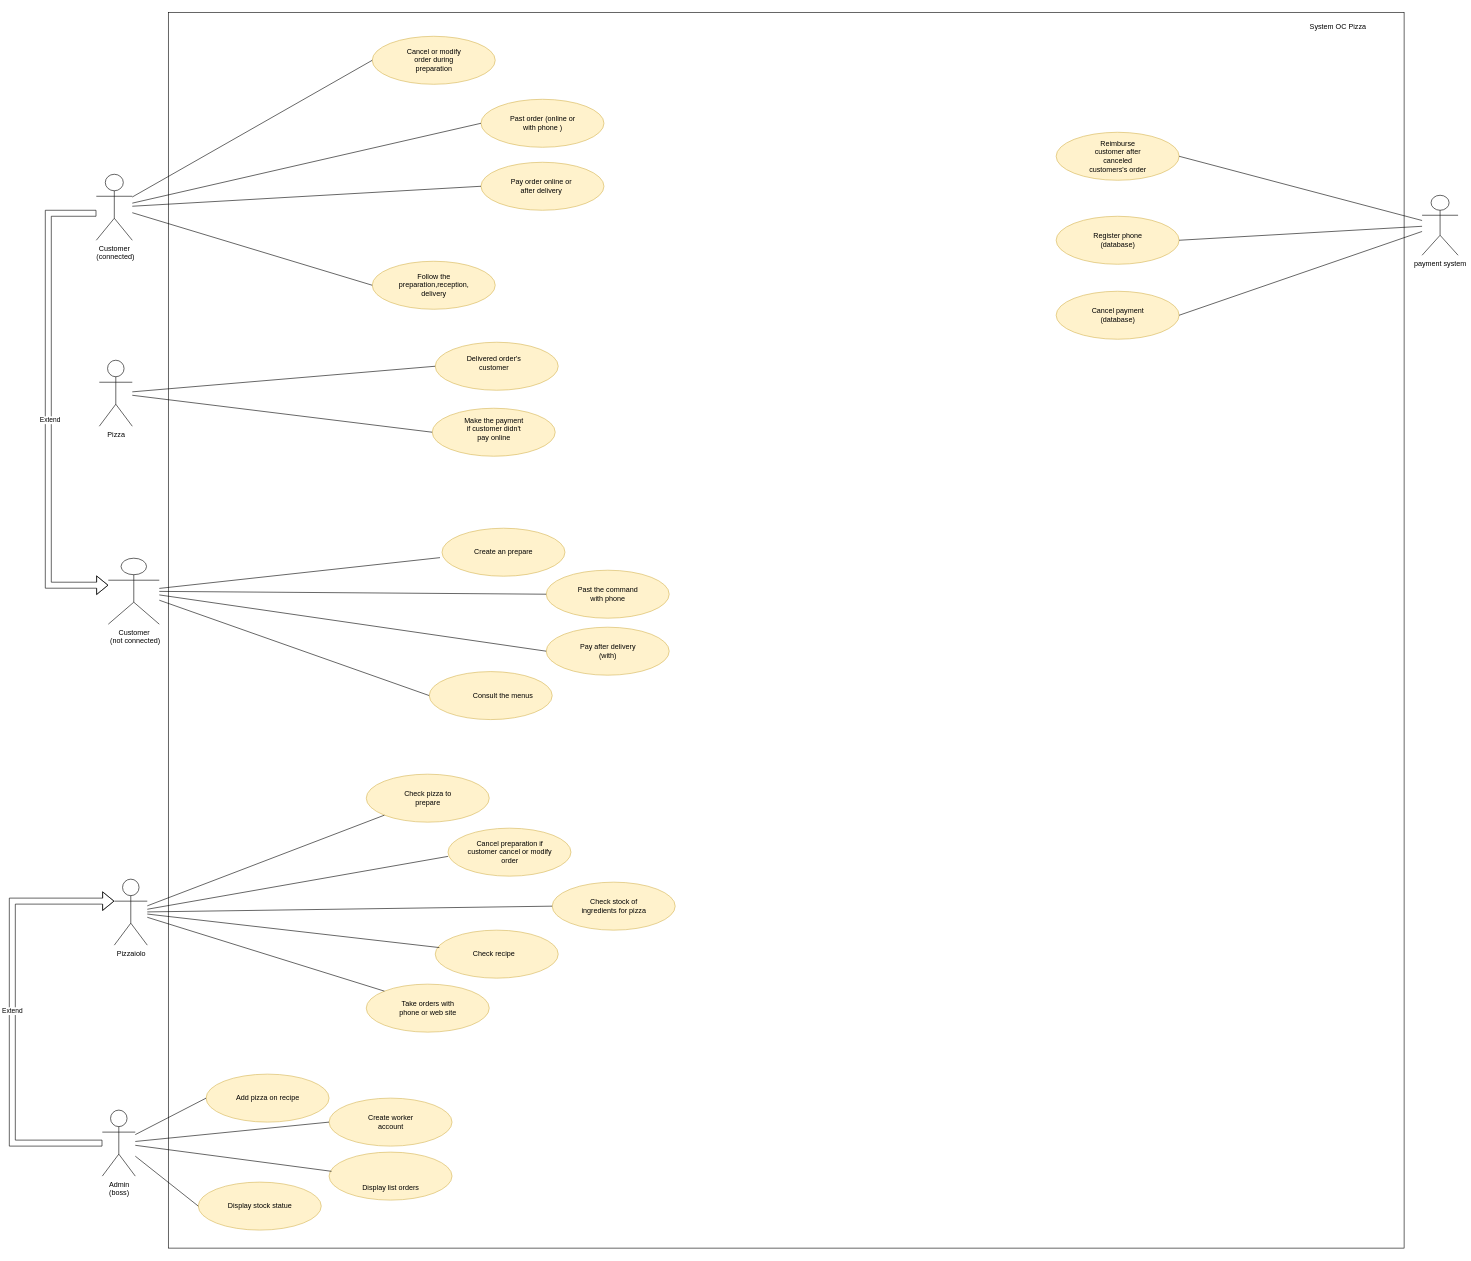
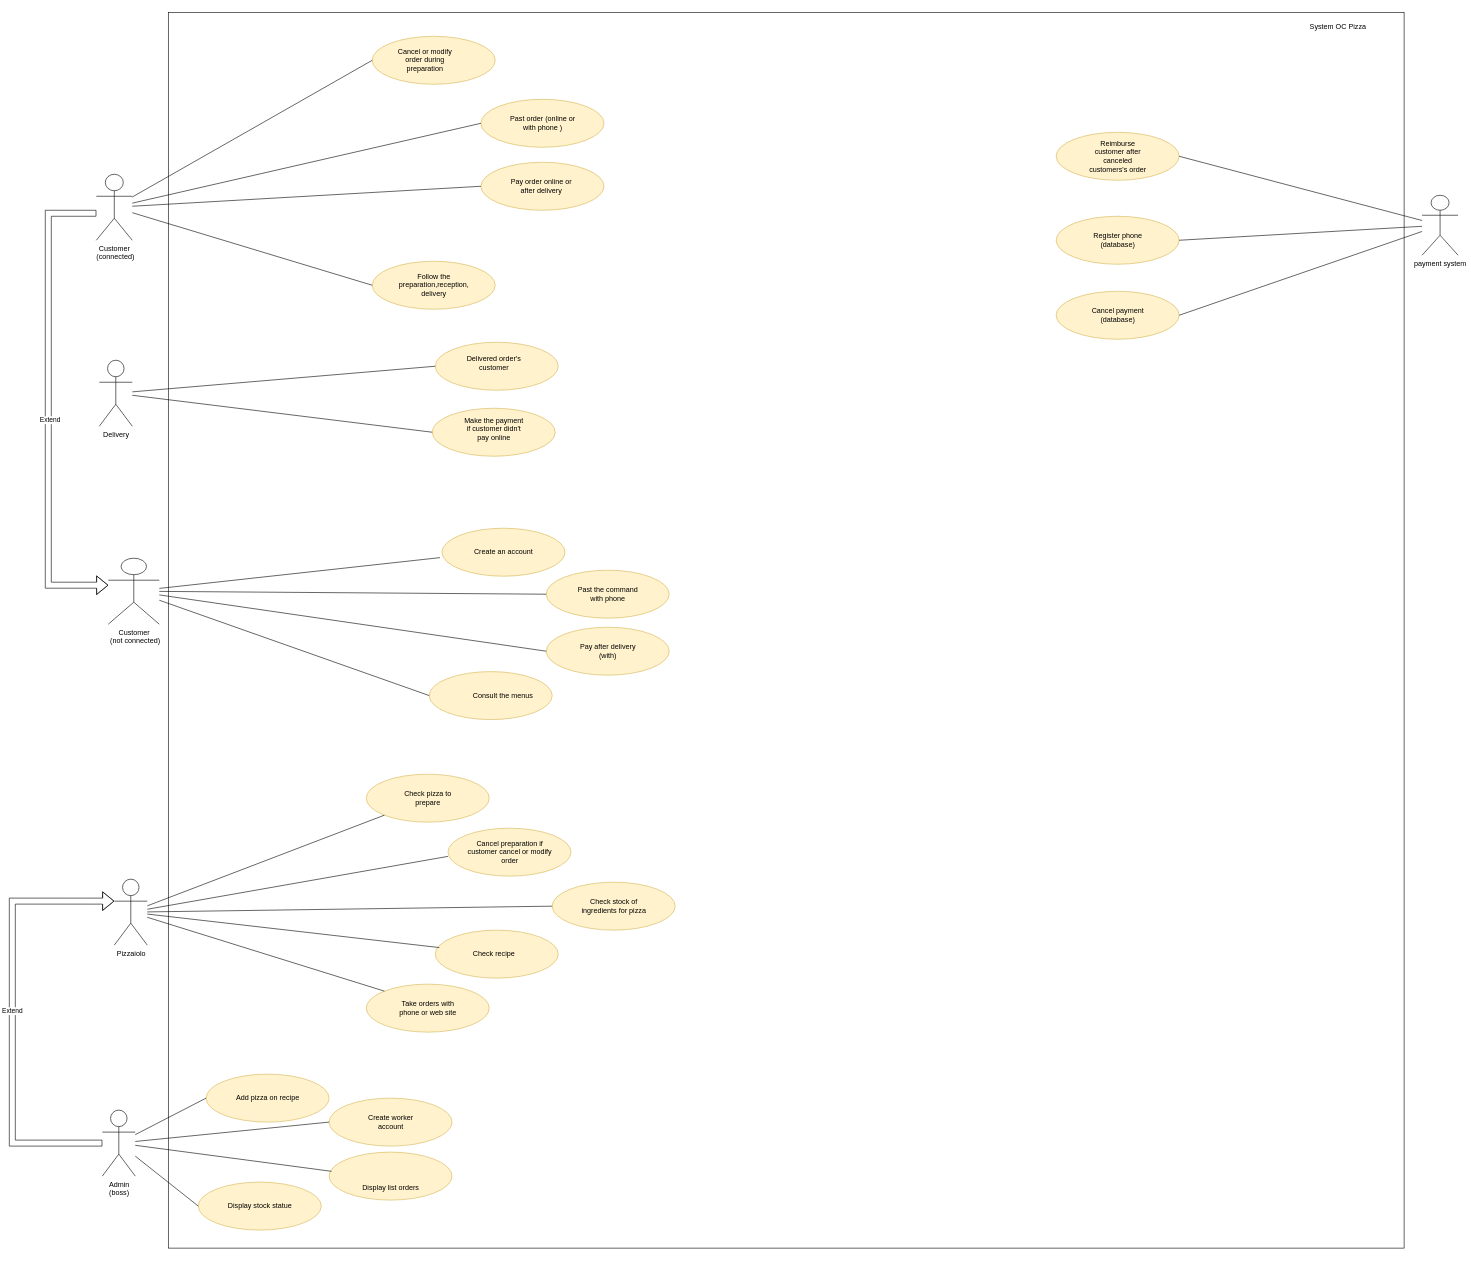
node "Cancel or modify order during preparation": moved (434, 60) -> (425, 60)
node "Pizza": label "Pizza" -> "Delivery"
node "Create an prepare": label "Create an prepare" -> "Create an account"
